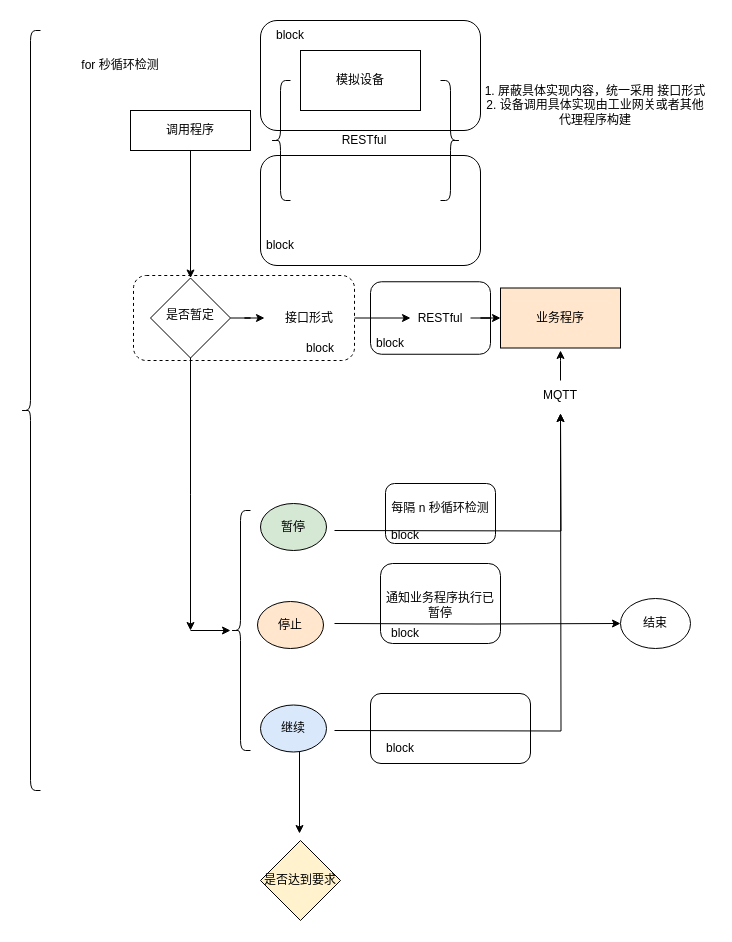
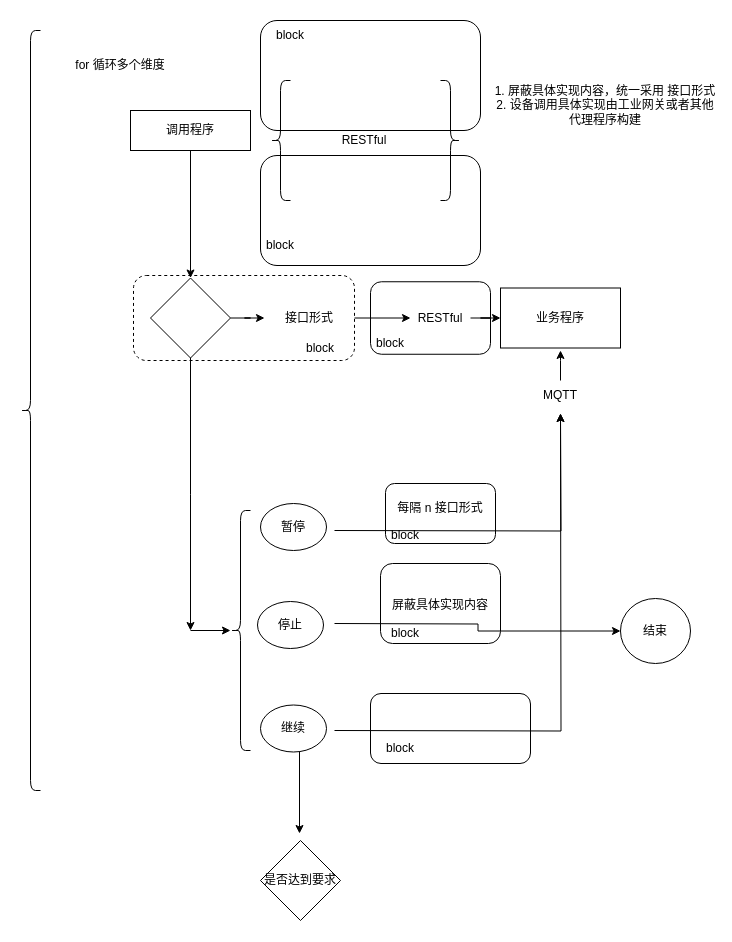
node "for 秒循环检测": label "for 秒循环检测" -> "for 循环多个维度"
node "模拟设备": removed
node "1. 屏蔽具体实现内容，统一采用 接口形式 2. 设备调用具体实现由工业网关或者其他代理程序构建": moved (596, 106) -> (606, 106)
node "是否暂定": removed
node "业务程序": fillcolor #ffe6cc -> #ffffff
node "每隔 n 秒循环检测": label "每隔 n 秒循环检测" -> "每隔 n 接口形式"
node "暂停": fillcolor #d5e8d4 -> #ffffff
node "通知业务程序执行已暂停": label "通知业务程序执行已暂停" -> "屏蔽具体实现内容"
node "结束": size 70x50 -> 70x65
node "停止": fillcolor #ffe6cc -> #ffffff
node "继续": fillcolor #dae8fc -> #ffffff
node "是否达到要求": fillcolor #fff2cc -> #ffffff
